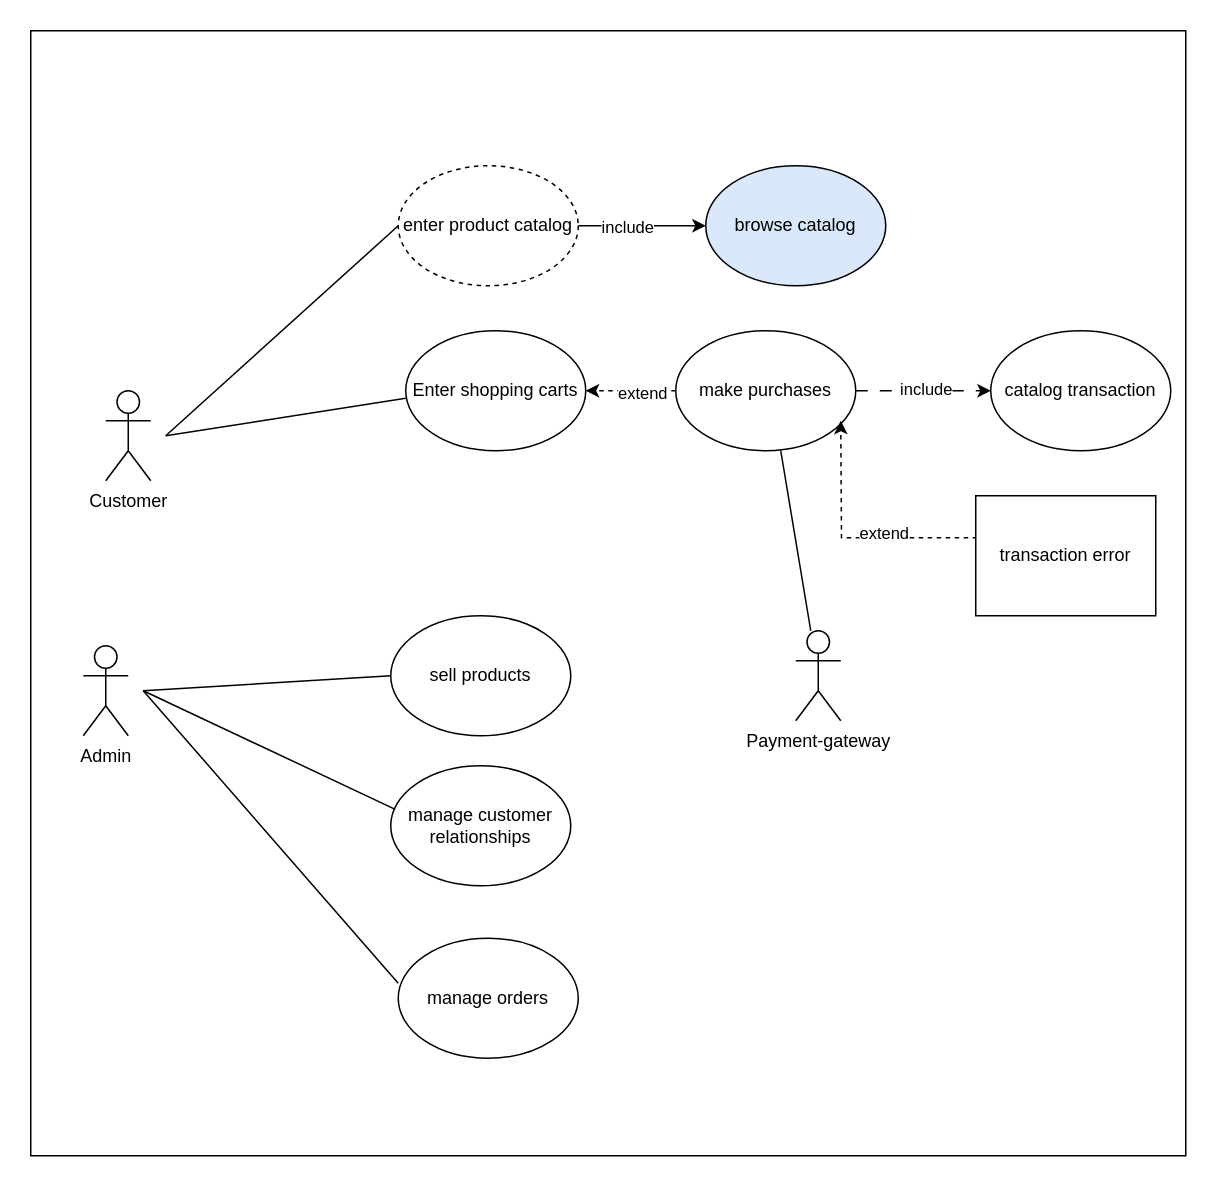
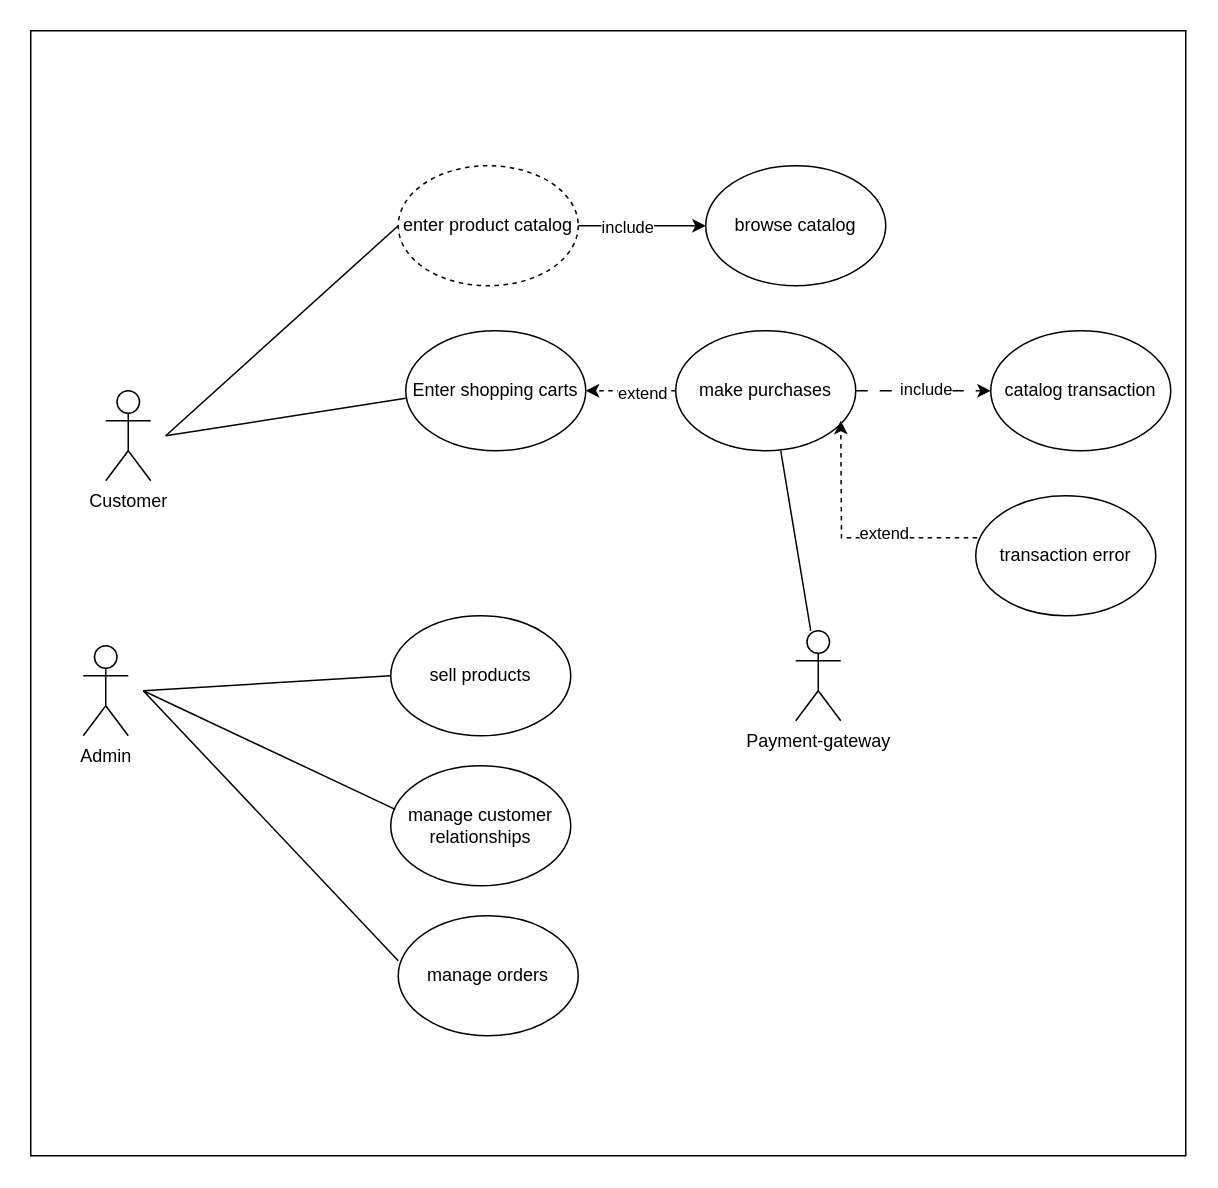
node "browse catalog": fillcolor #dae8fc -> #ffffff
node "transaction error": shape rectangle -> ellipse
node "manage orders": moved (488, 998) -> (488, 976)
